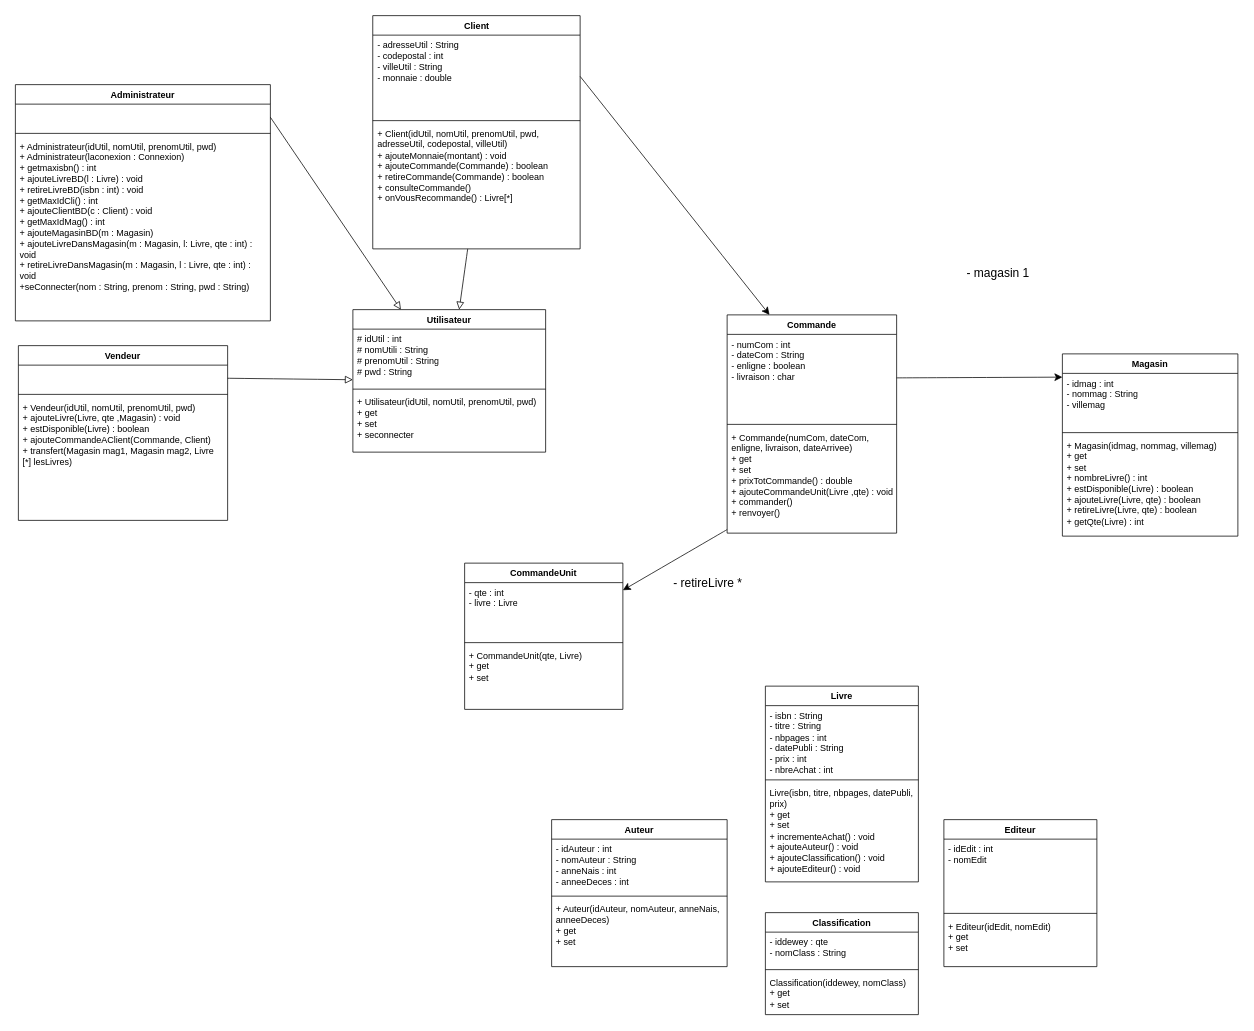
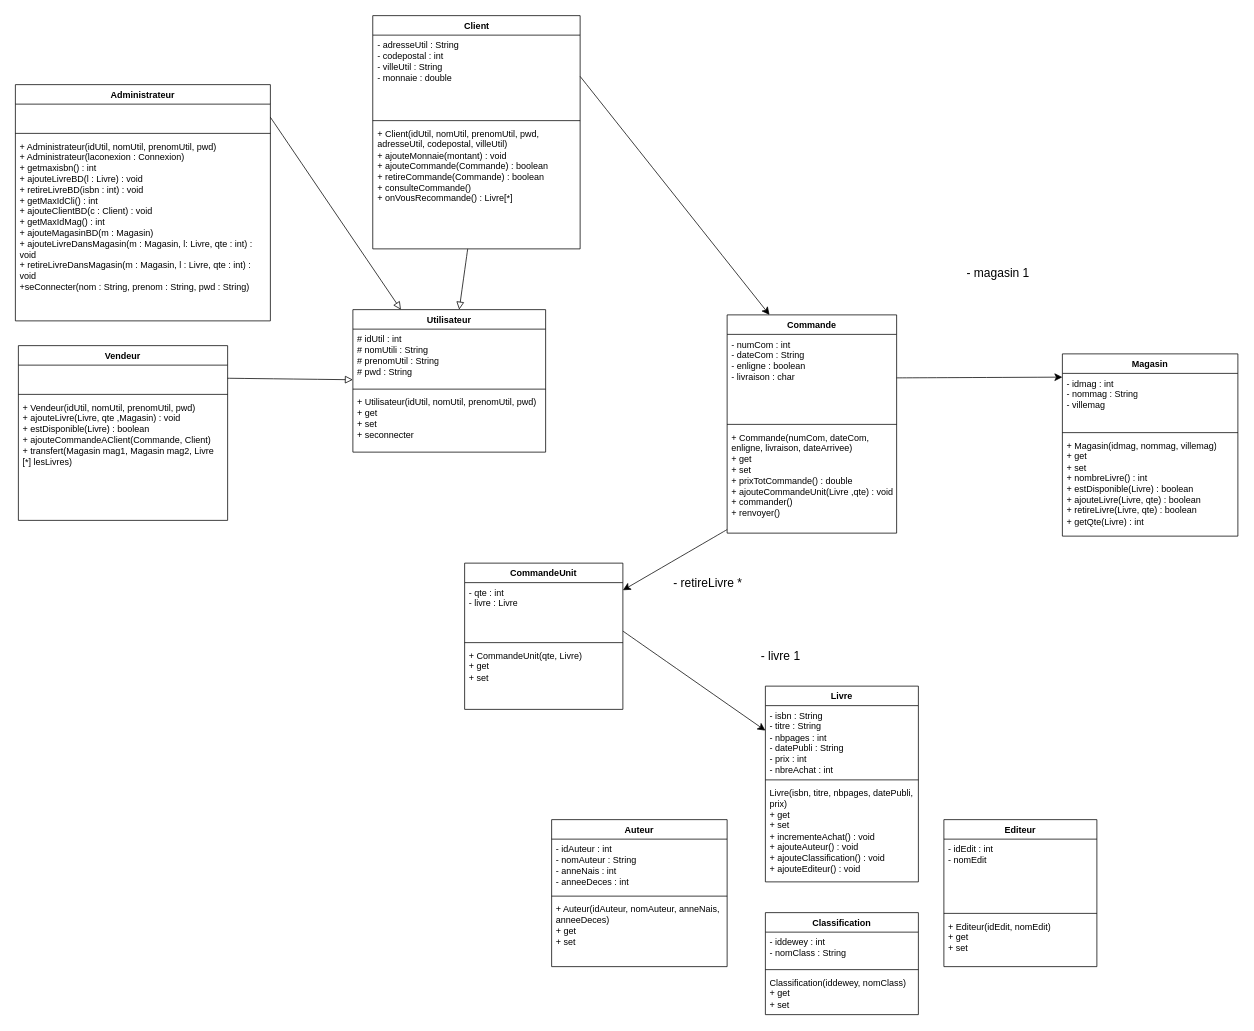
node "- livre 1": added
edge "- qte : int - livre : Livre" -> "Livre": added
node "- iddewey : qte - nomClass : String": label "- iddewey : qte - nomClass : String" -> "- iddewey : int - nomClass : String"
